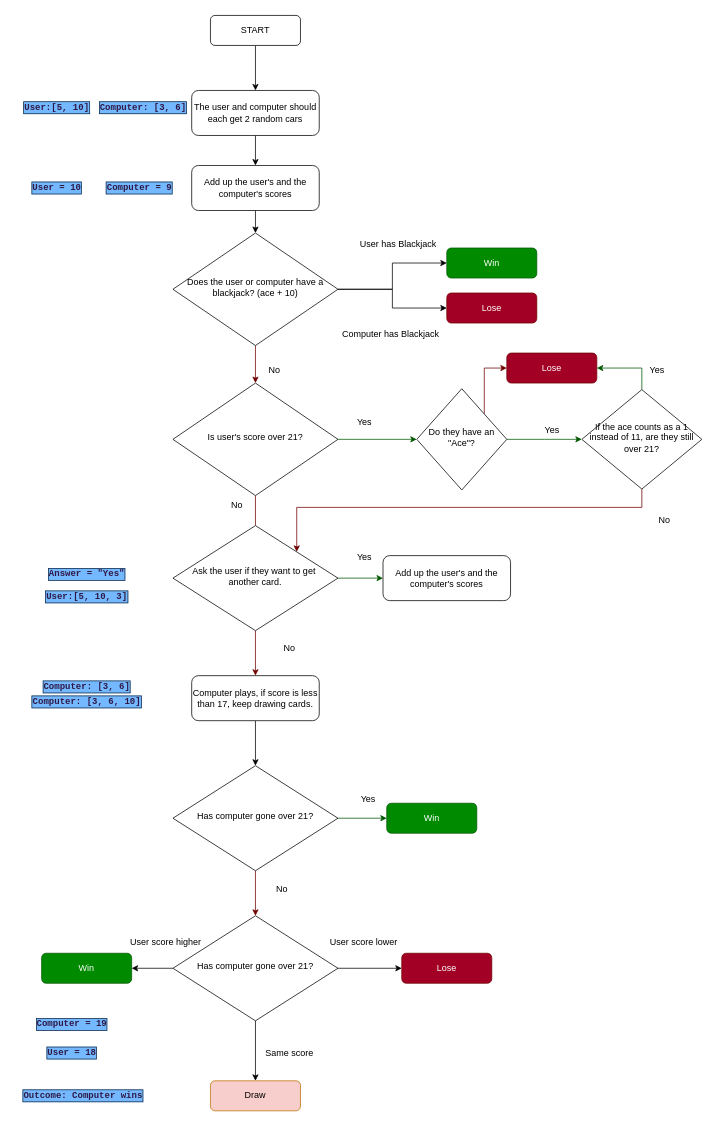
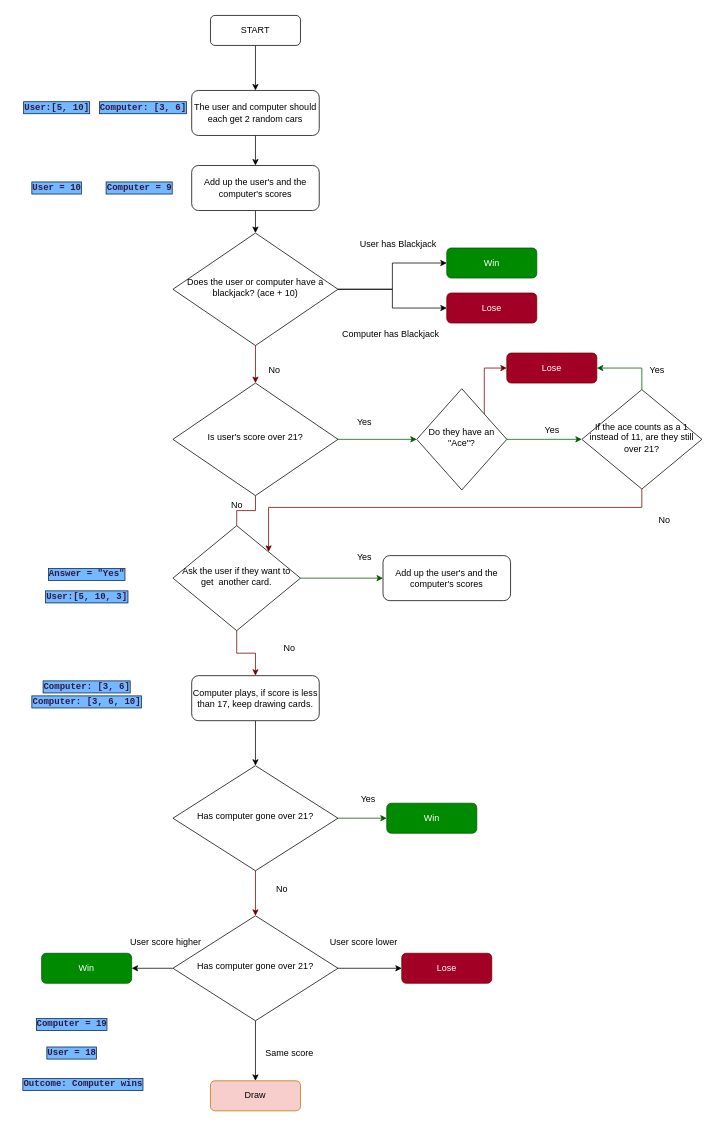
node "Ask the user if they want to get another card.": size 165x105 -> 128x105
node "Outcome: Computer wins": moved (83, 1095) -> (83, 1084)
